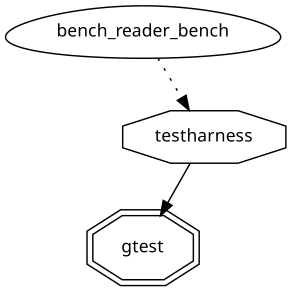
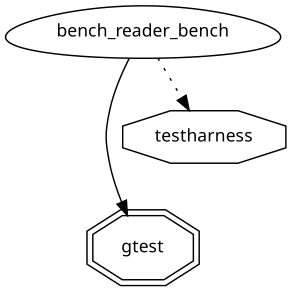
edge "testharness" -> "gtest": now "bench_reader_bench" -> "gtest"
